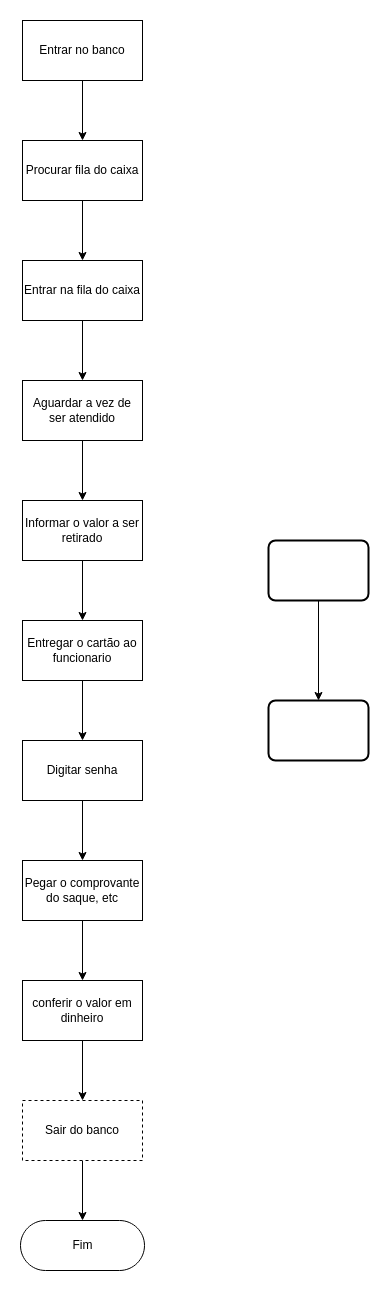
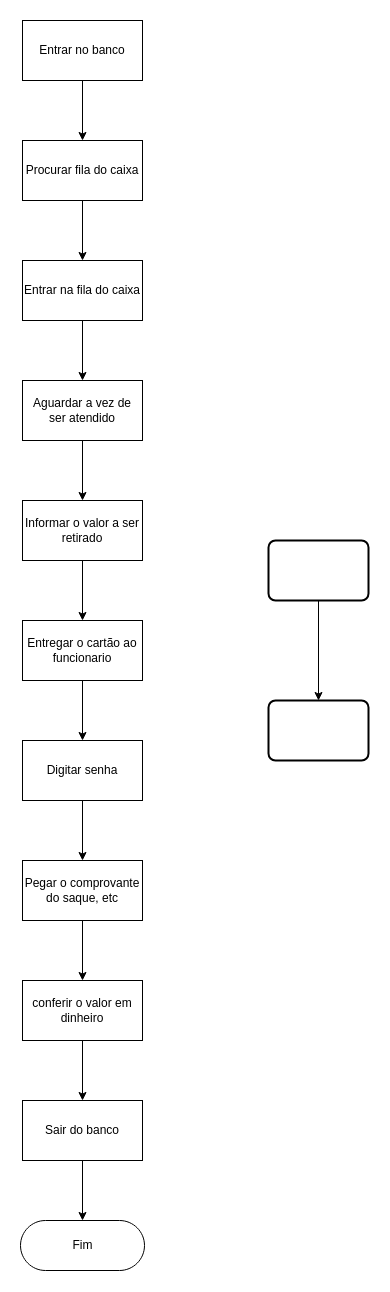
node "Sair do banco": style dashed -> solid
